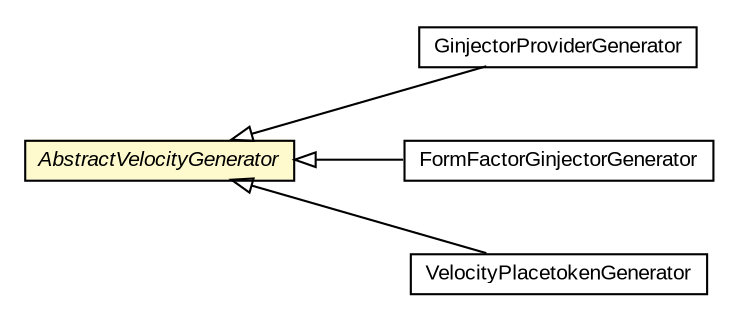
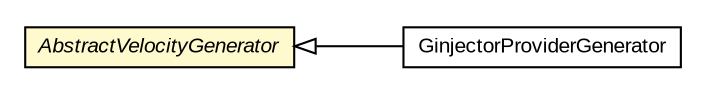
node "FormFactorGinjectorGenerator": removed
node "VelocityPlacetokenGenerator": removed
